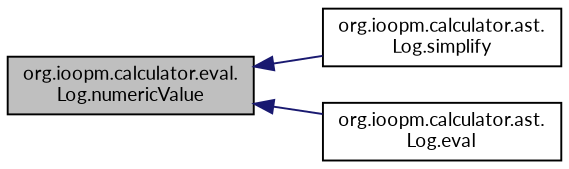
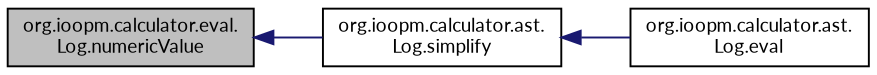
edge "org.ioopm.calculator.ast. Log.eval" -> "org.ioopm.calculator.eval. Log.numericValue": now "org.ioopm.calculator.ast. Log.eval" -> "org.ioopm.calculator.ast. Log.simplify"
